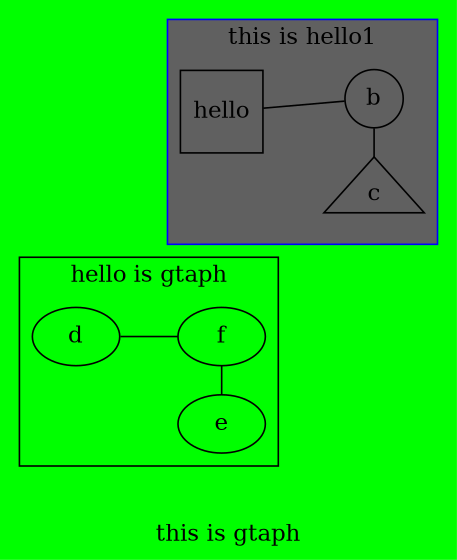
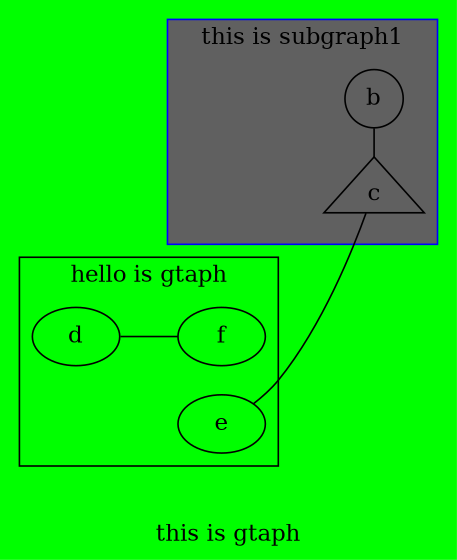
cluster "this is hello1": label "this is hello1" -> "this is subgraph1"
node "hello": removed
edge "f" -- "e": now "c" -- "e"
